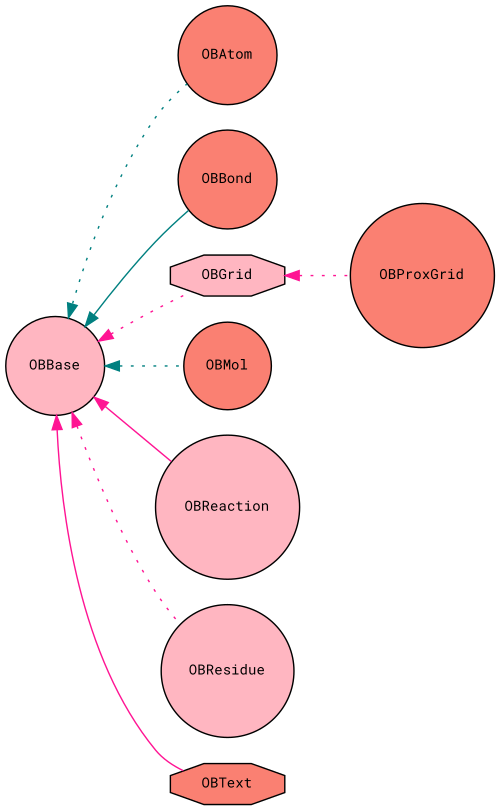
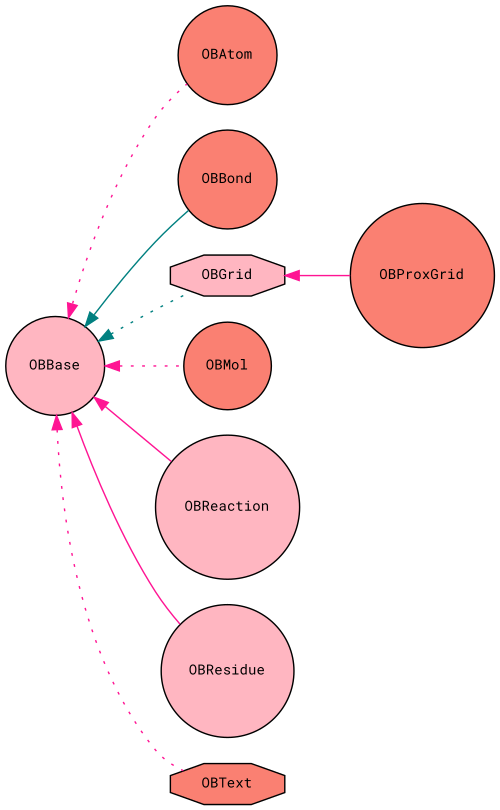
edge "OBAtom" -> "OBBase": color teal -> deeppink
edge "OBProxGrid" -> "OBGrid": style dotted -> solid
edge "OBGrid" -> "OBBase": color deeppink -> teal
edge "OBMol" -> "OBBase": color teal -> deeppink
edge "OBResidue" -> "OBBase": style dotted -> solid
edge "OBText" -> "OBBase": style solid -> dotted
